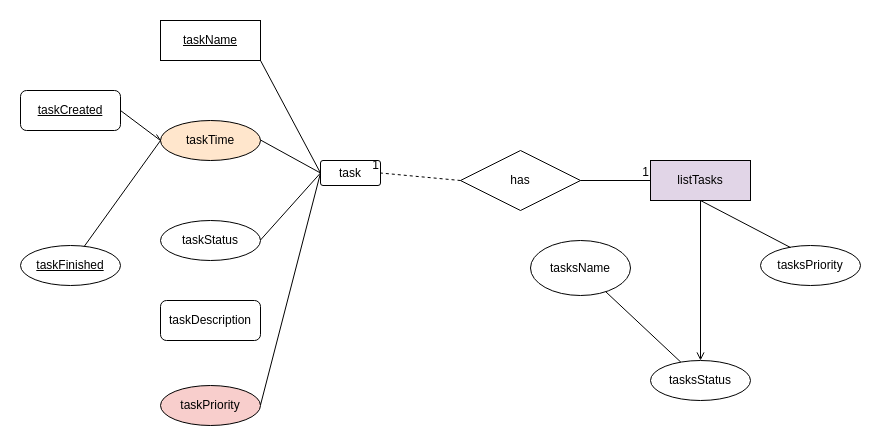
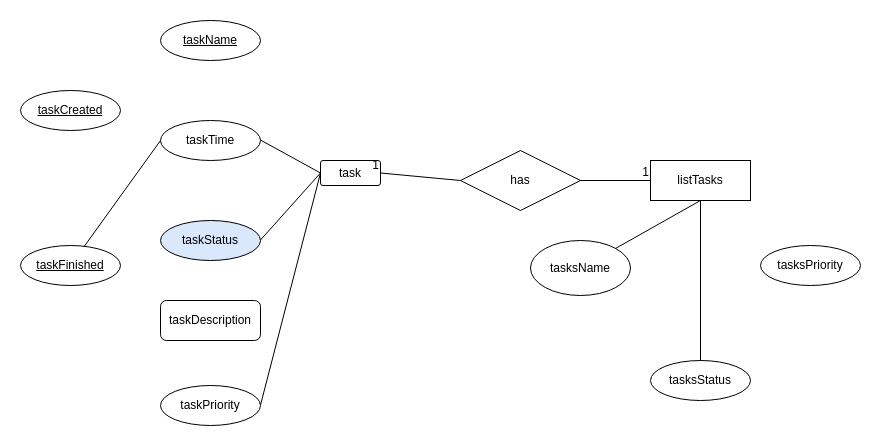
node "taskName": shape rectangle -> ellipse
node "taskCreated": shape rounded rectangle -> ellipse
edge "taskName" -- "task": removed
edge "taskCreated" -- "taskTime": removed
node "taskTime": fillcolor #ffe6cc -> #ffffff
edge "task" -- "has": style dashed -> solid
node "listTasks": fillcolor #e1d5e7 -> #ffffff
edge "listTasks" -- "tasksPriority": removed
node "taskStatus": fillcolor #ffffff -> #dae8fc
edge "tasksName" -- "tasksStatus": now "tasksName" -- "listTasks"
edge "listTasks" -> "tasksStatus": arrowhead open -> none
node "taskPriority": fillcolor #f8cecc -> #ffffff
